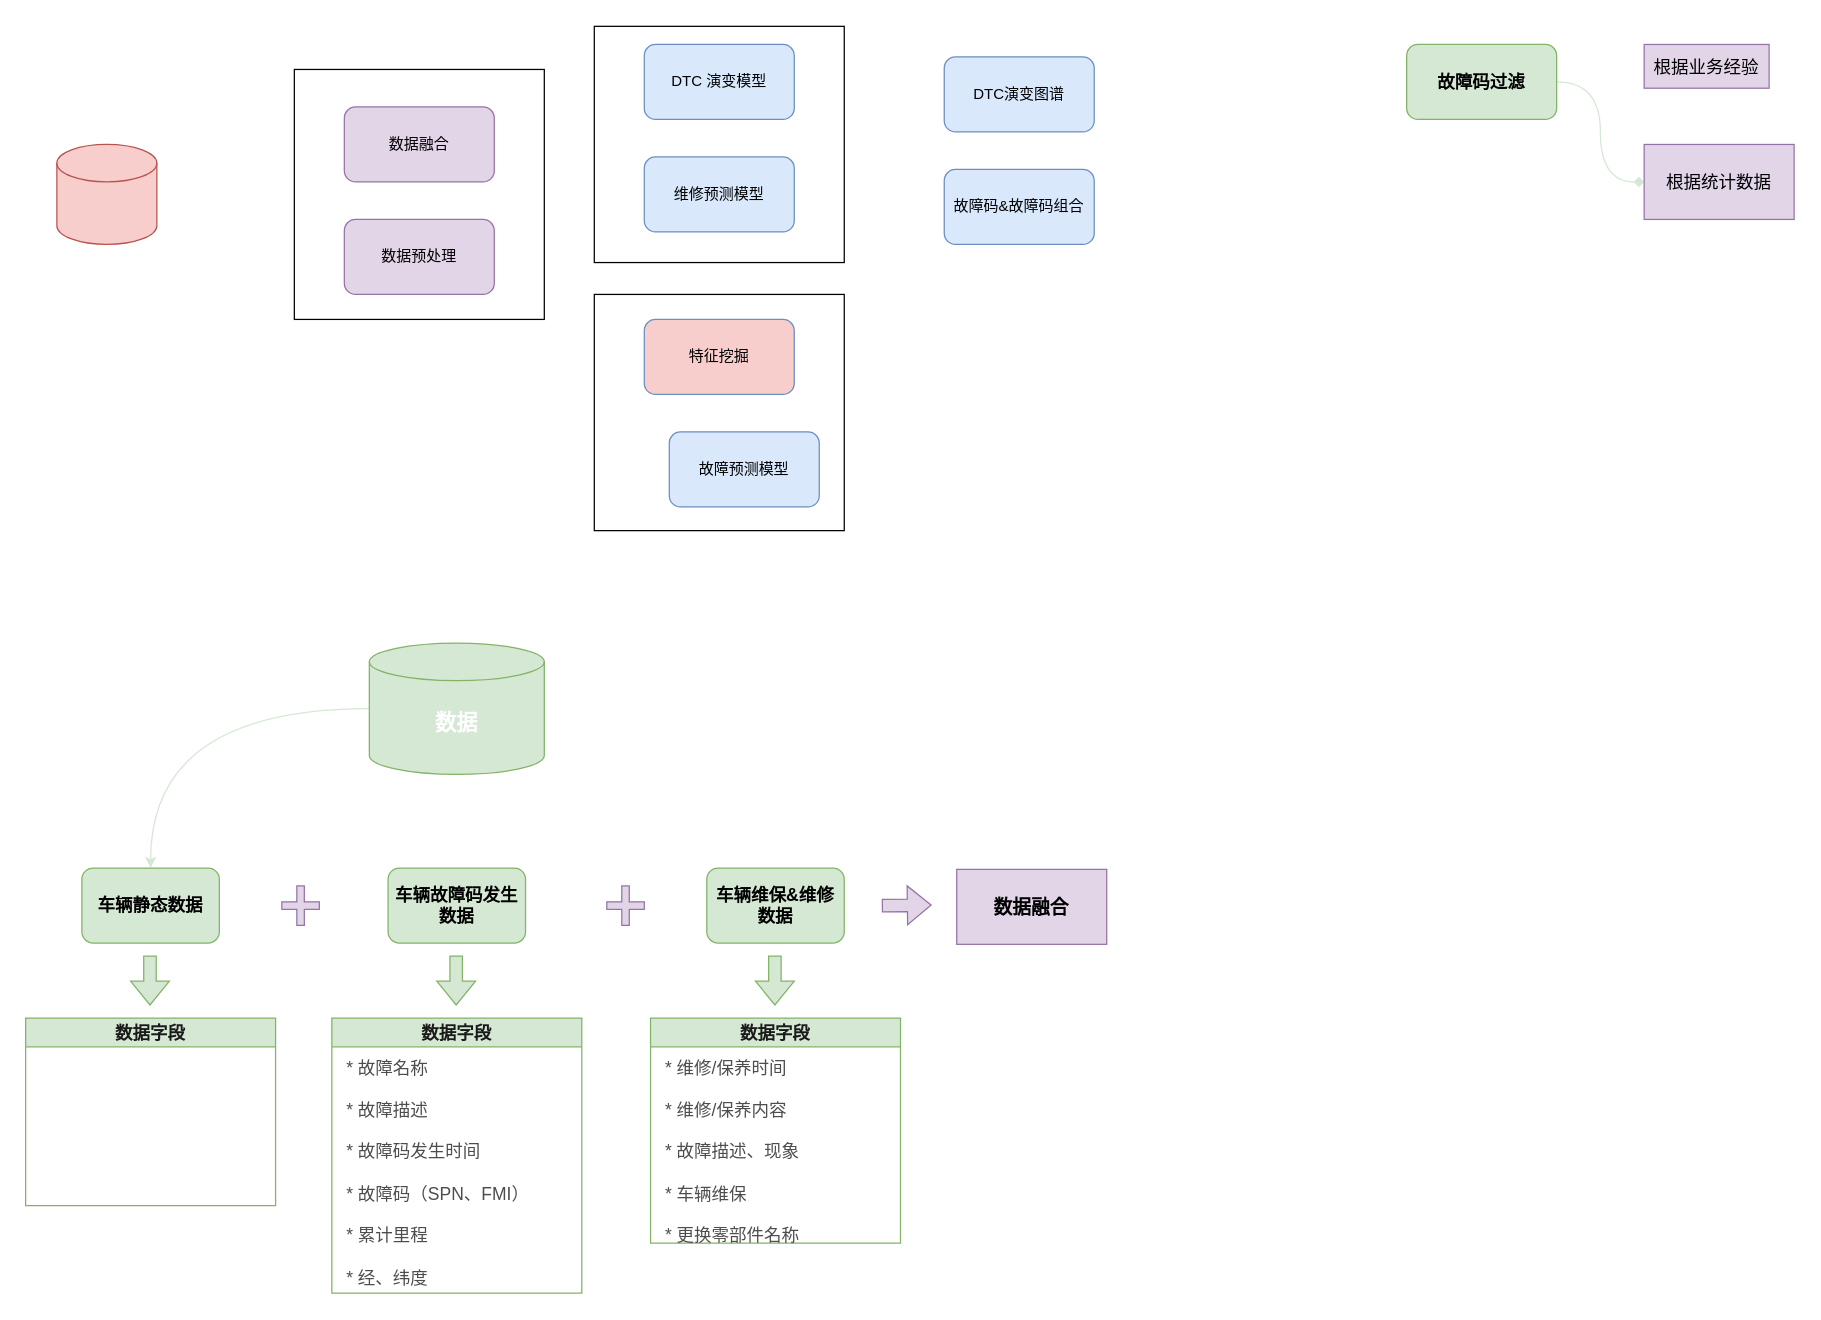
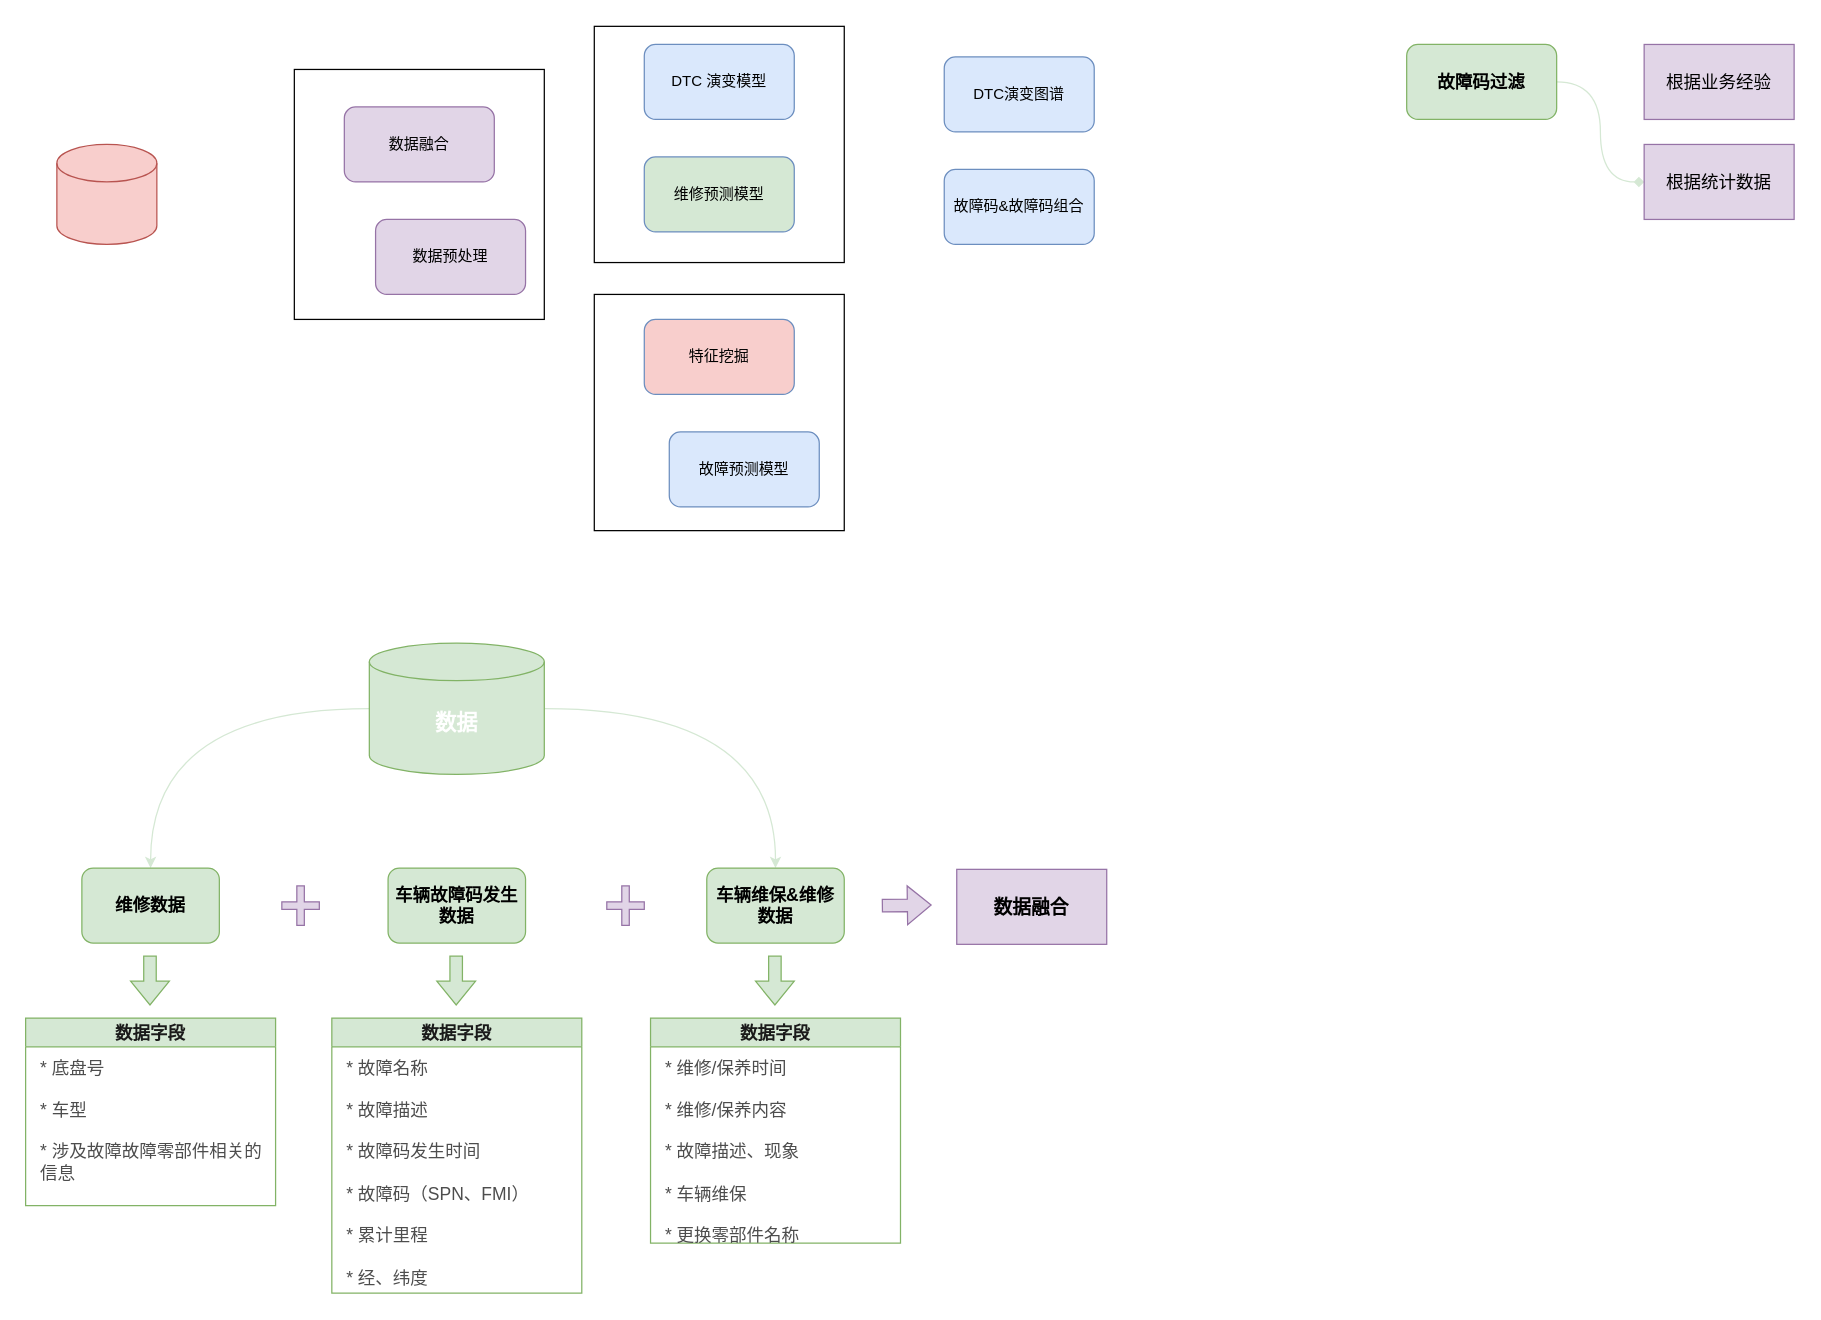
node "根据业务经验": size 125x44 -> 150x75
node "维修预测模型": fillcolor #dae8fc -> #d5e8d4
node "数据预处理": moved (419, 257) -> (451, 257)
edge "数据" -> "车辆维保&维修数据": added
node "车辆静态数据": label "车辆静态数据" -> "维修数据"
node "* 底盘号 * 车型 * 涉及故障故障零部件相关的信息": added
